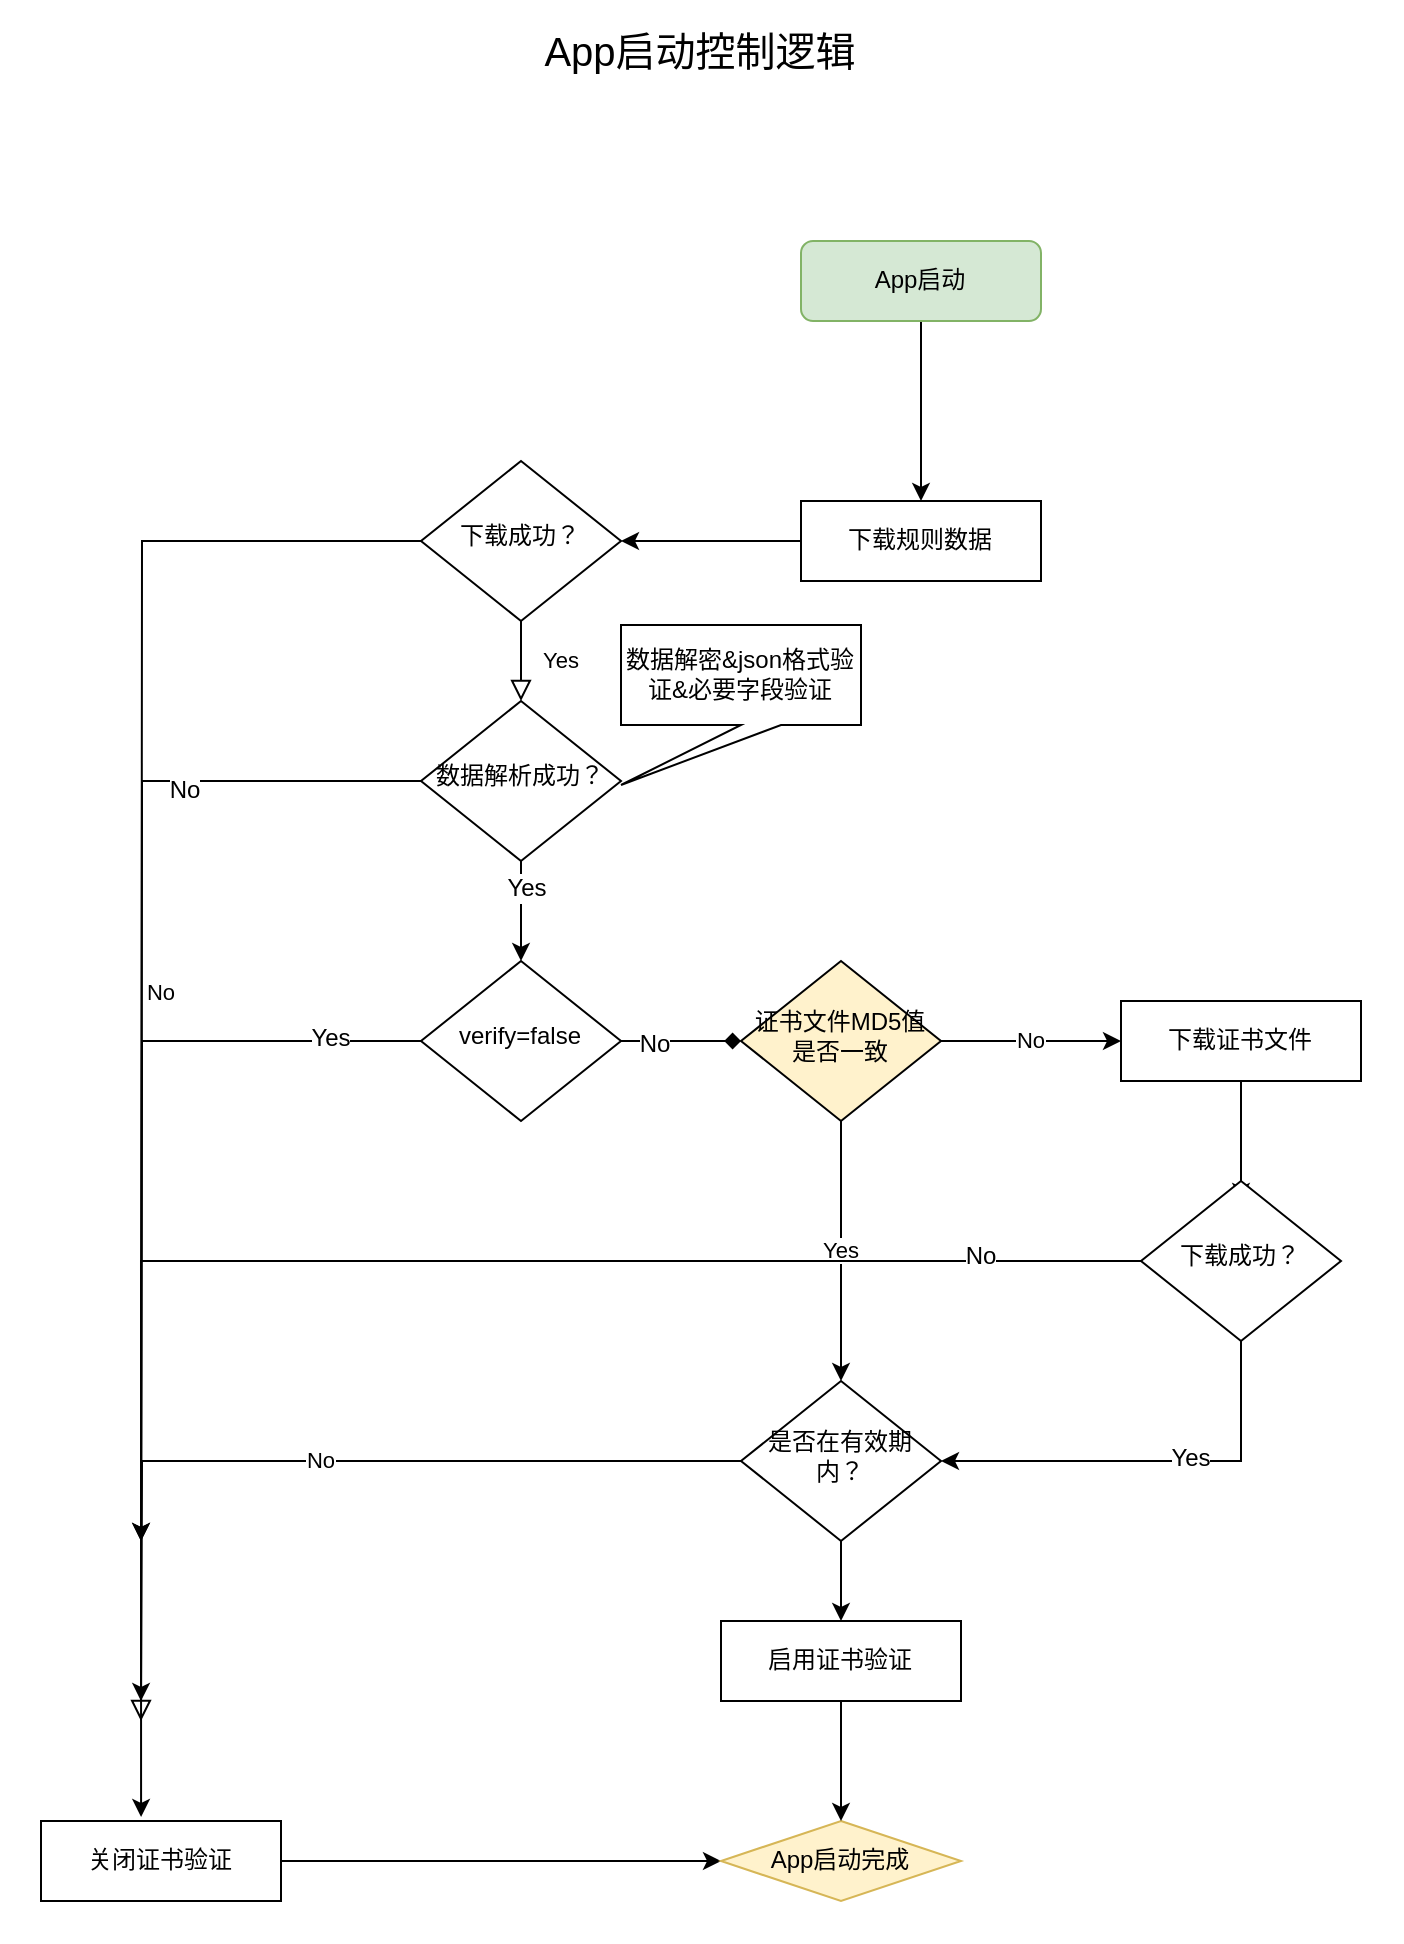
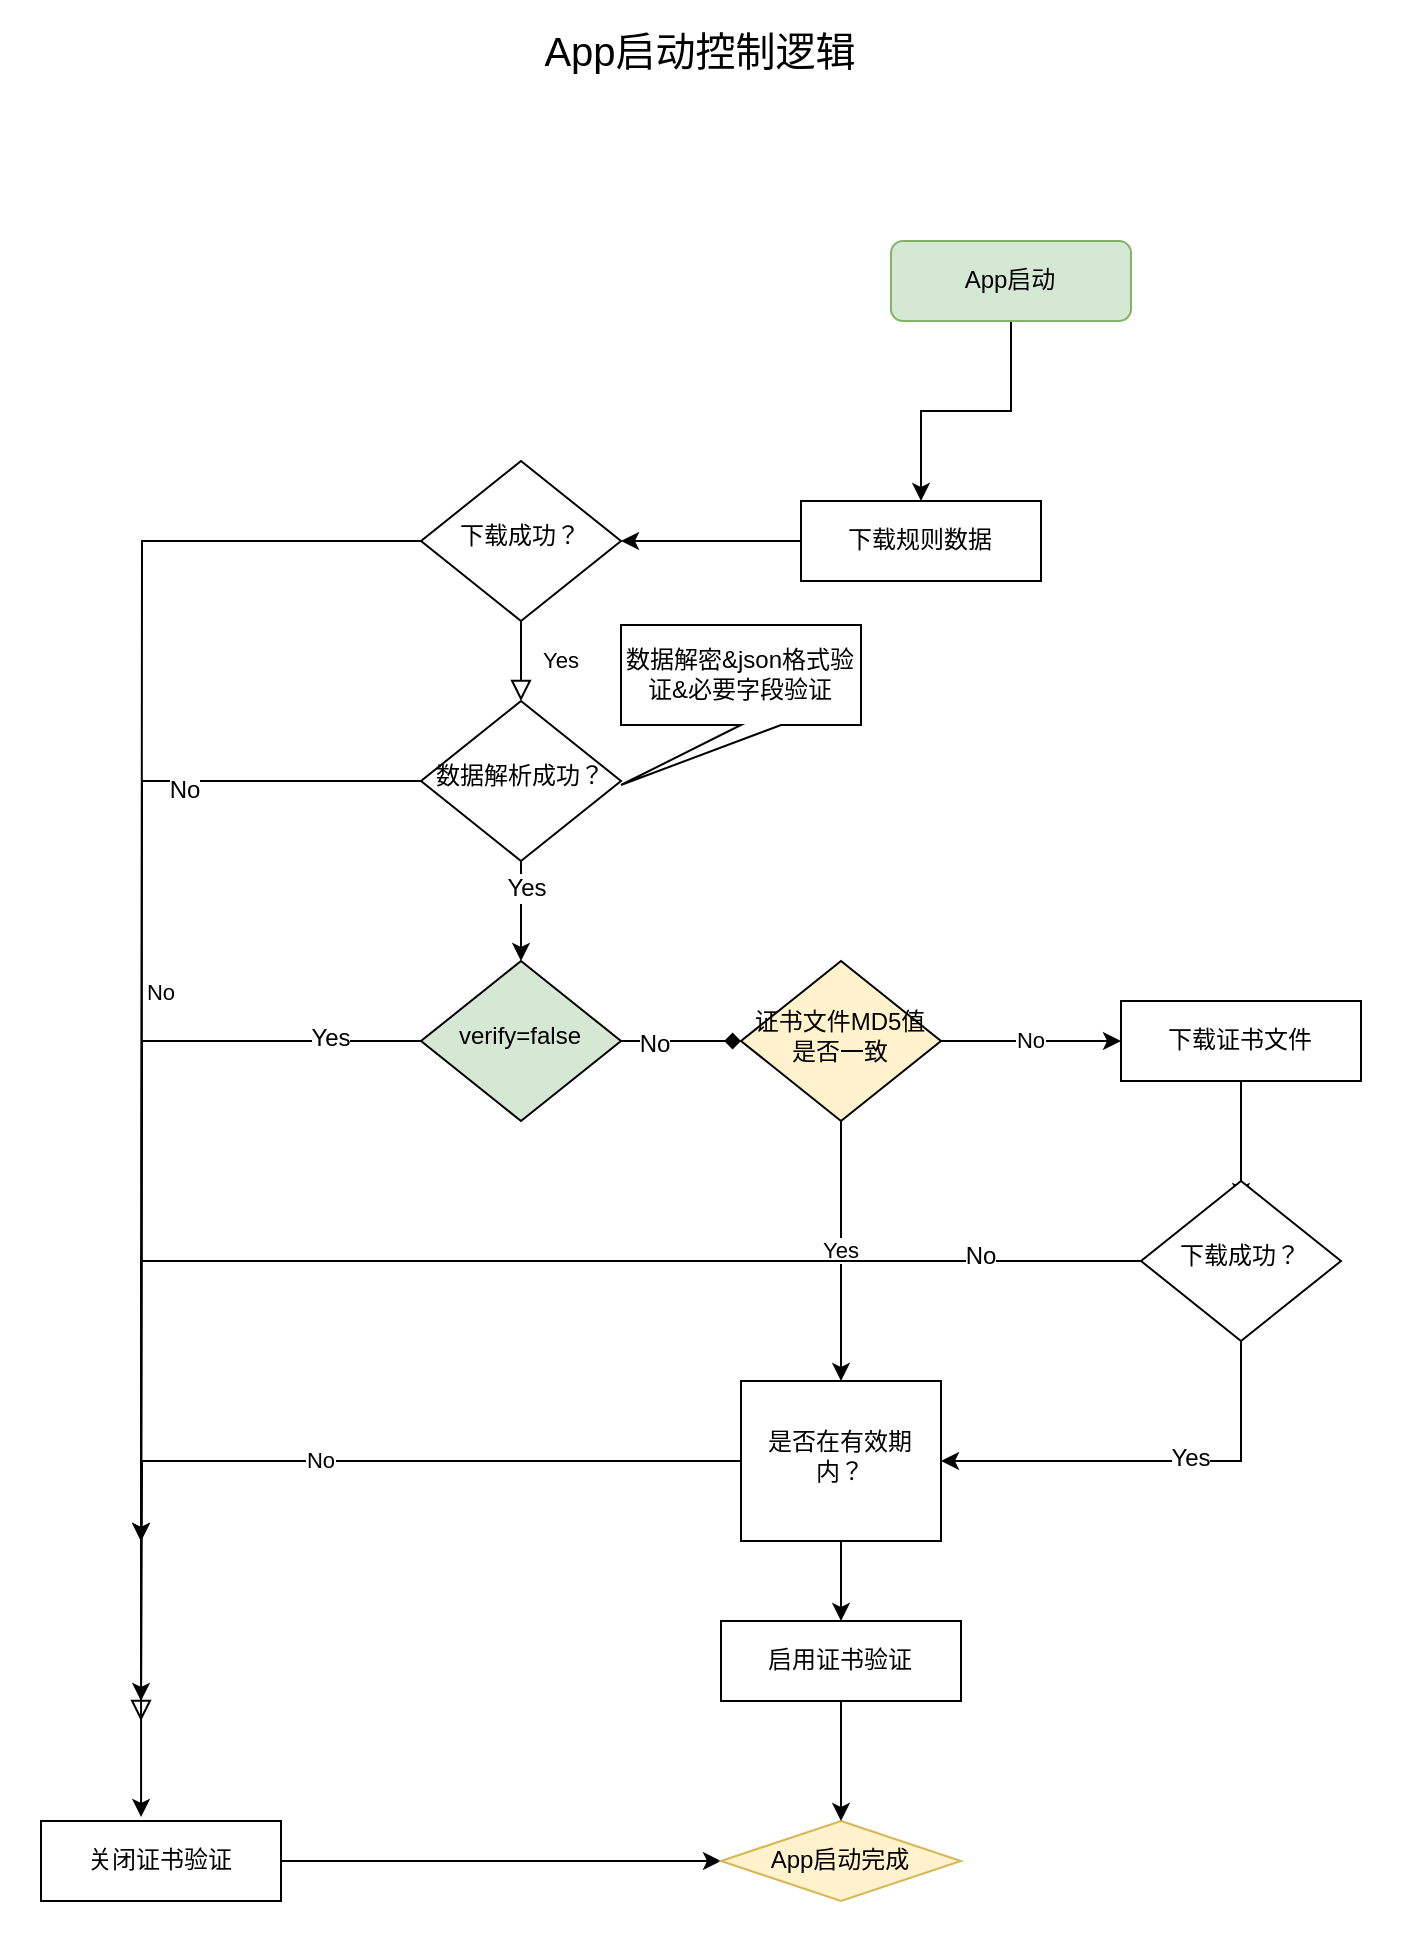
node "App启动": moved (921, 281) -> (1011, 281)
node "verify=false": fillcolor #ffffff -> #d5e8d4
node "是否在有效期内？": shape diamond -> rectangle
